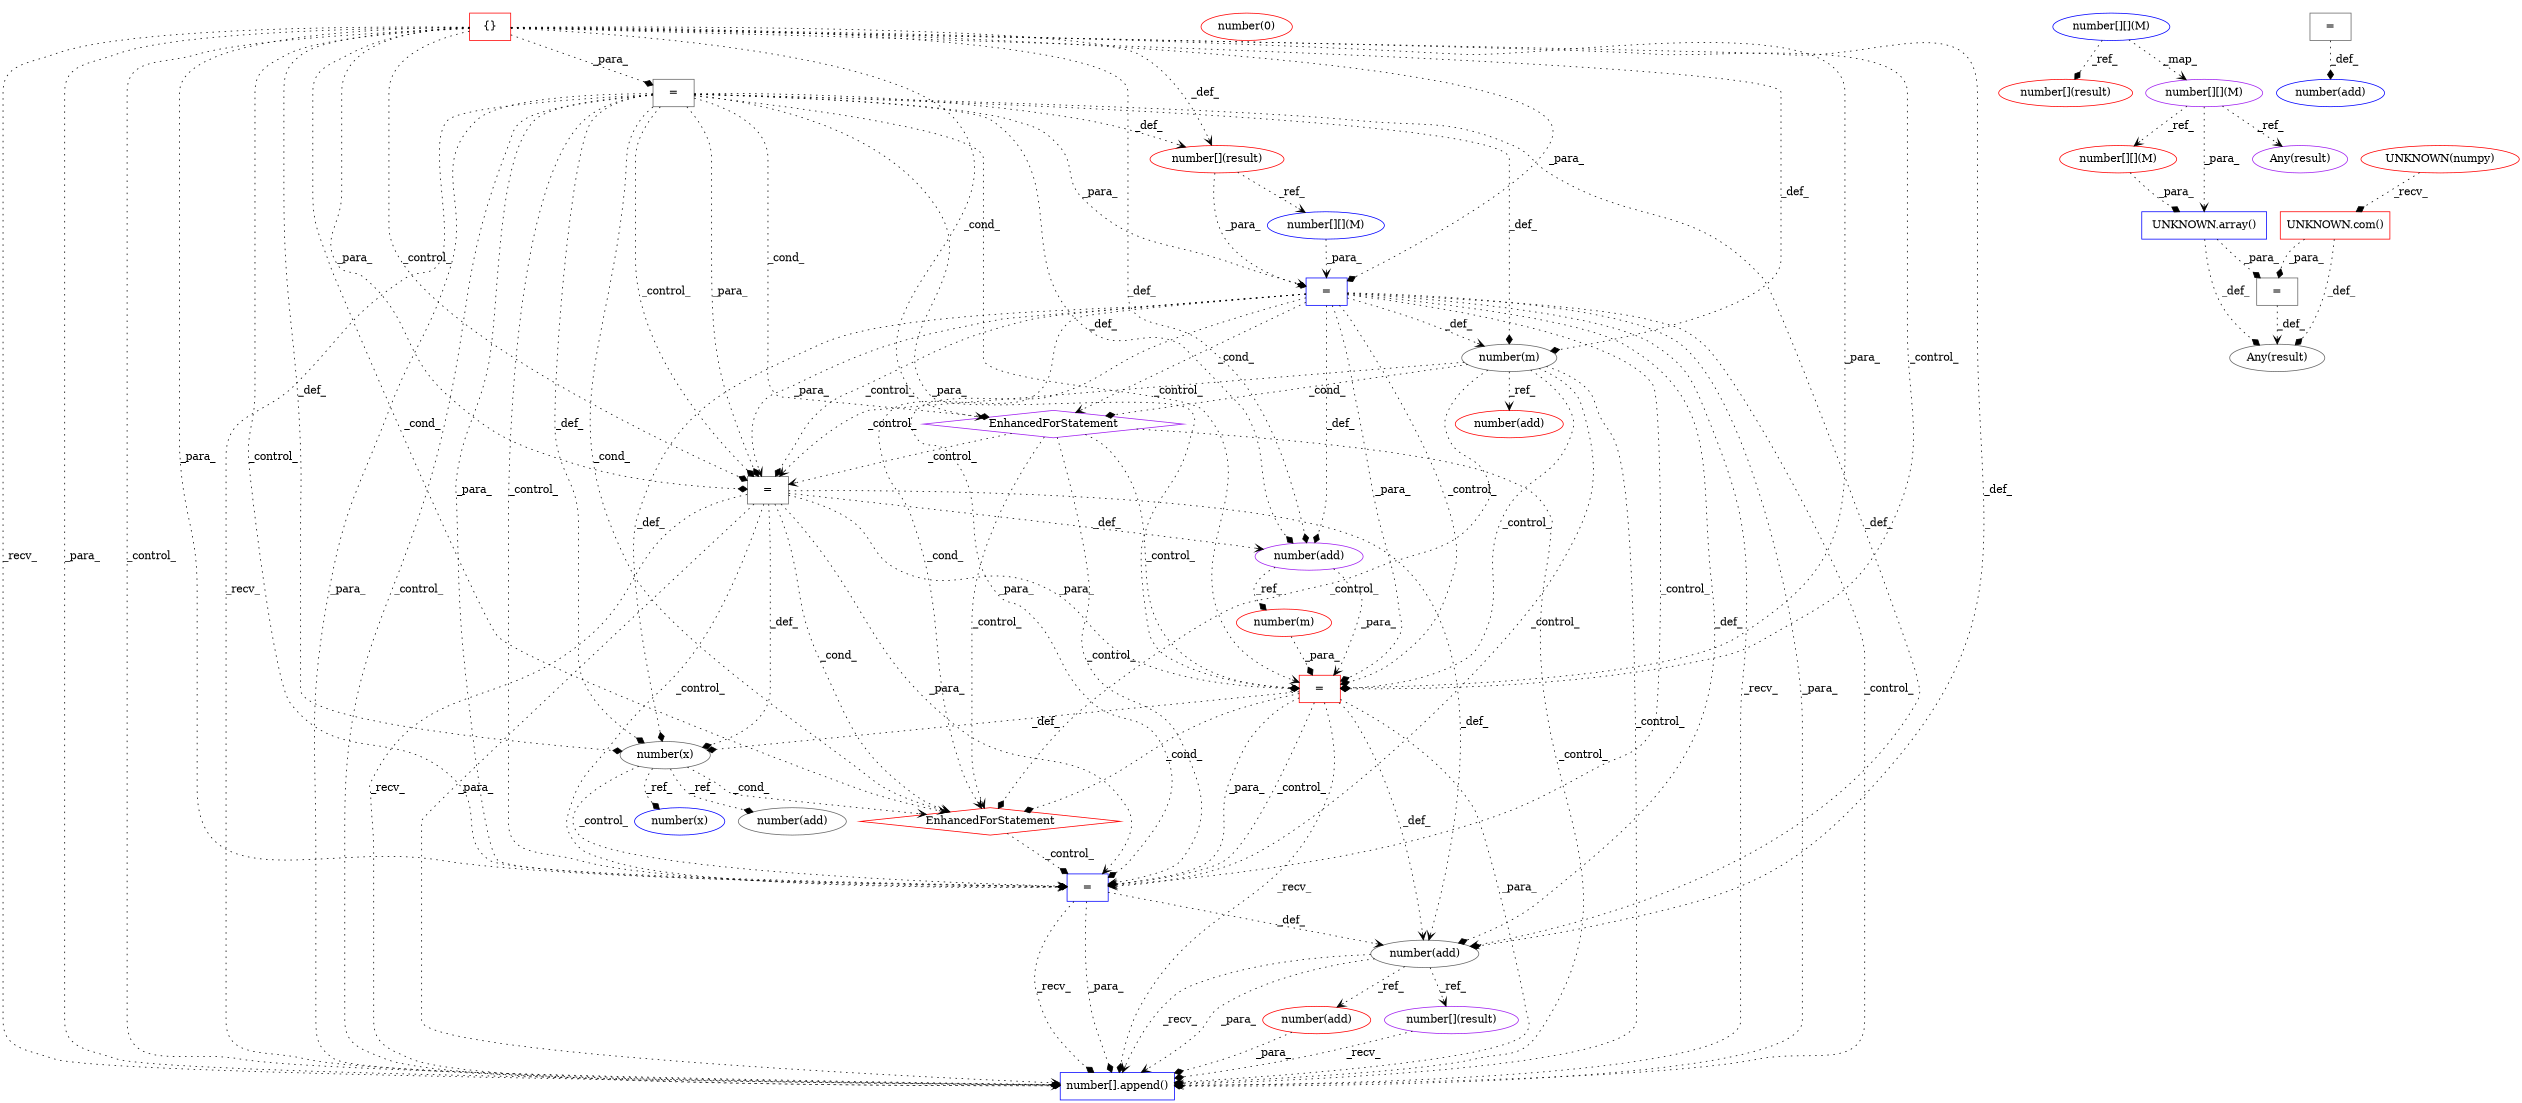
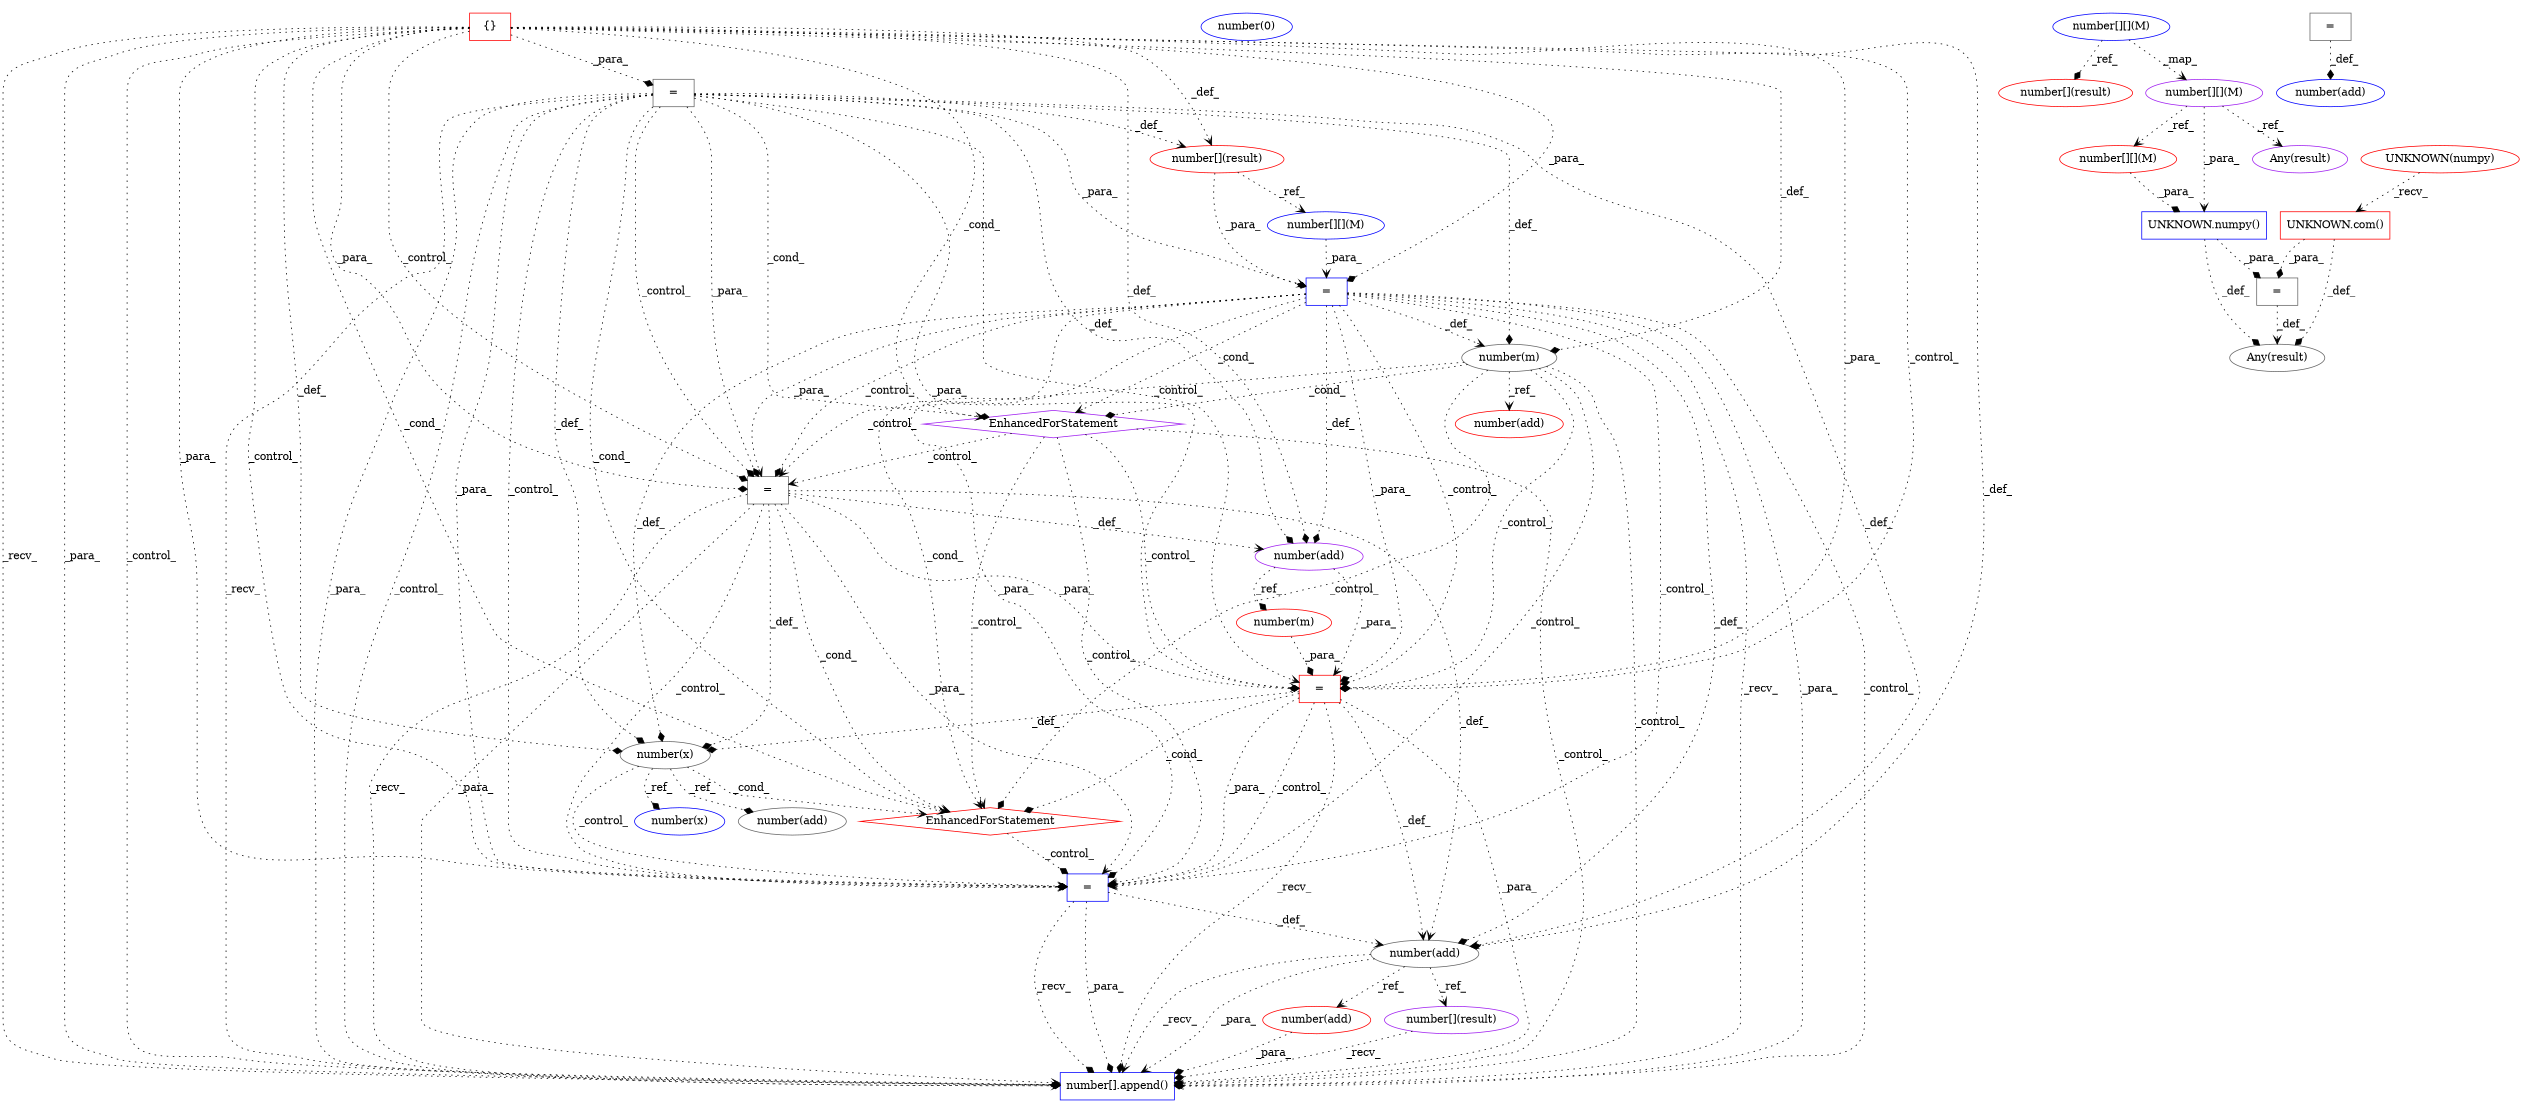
node "number(0)": color red -> blue
edge "UNKNOWN(numpy)" -> "UNKNOWN.com()": arrowhead diamond -> vee
node "UNKNOWN.array()": label "UNKNOWN.array()" -> "UNKNOWN.numpy()"
